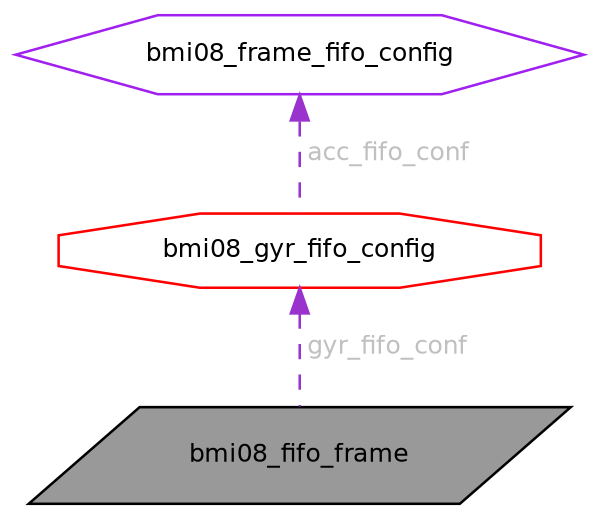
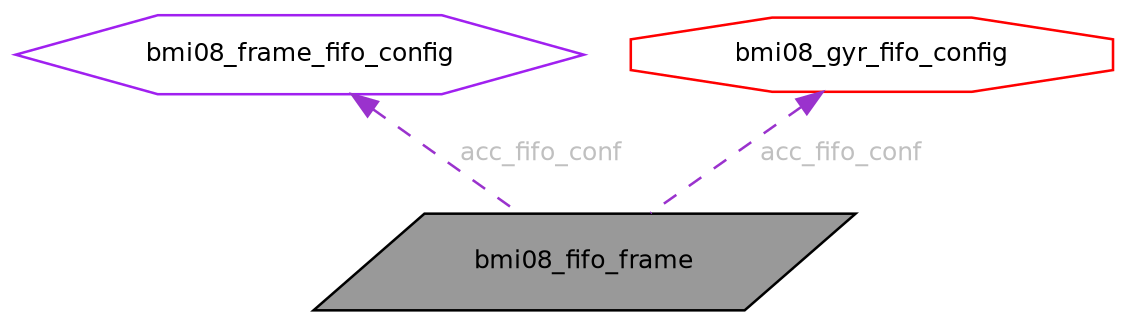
edge "bmi08_gyr_fifo_config" -> "bmi08_frame_fifo_config": now "bmi08_fifo_frame" -> "bmi08_frame_fifo_config"
edge "bmi08_fifo_frame" -> "bmi08_gyr_fifo_config": label " gyr_fifo_conf" -> " acc_fifo_conf"
